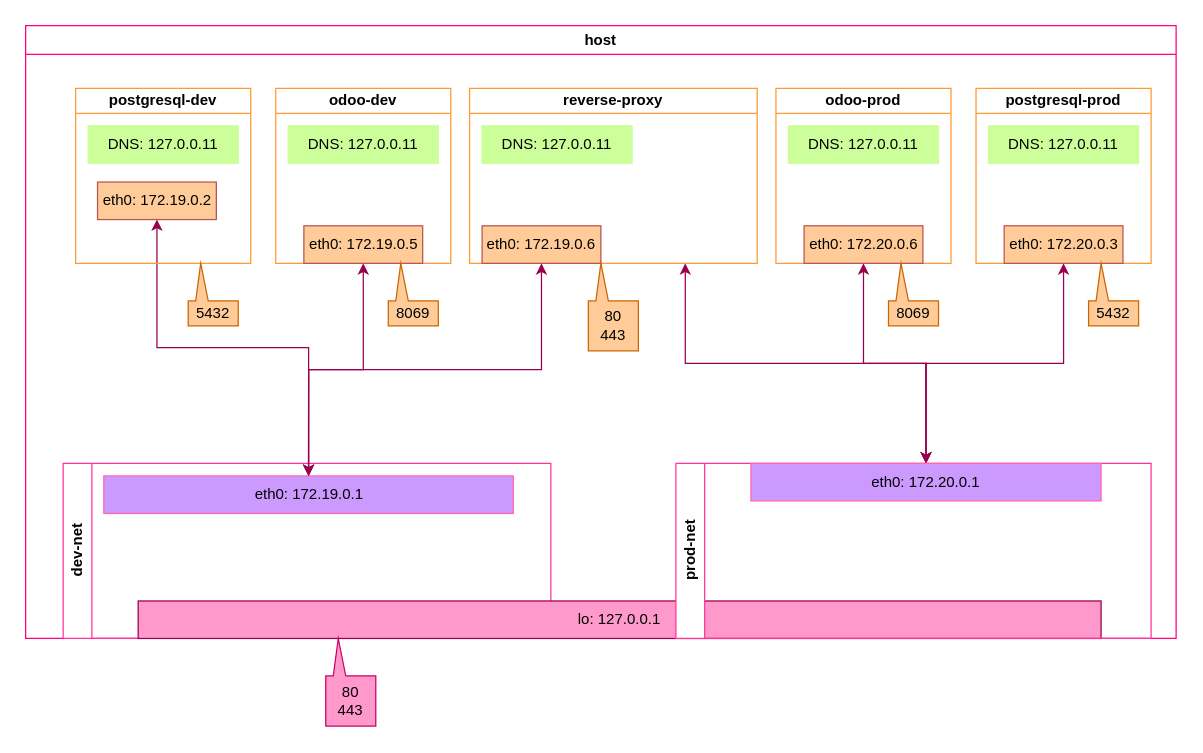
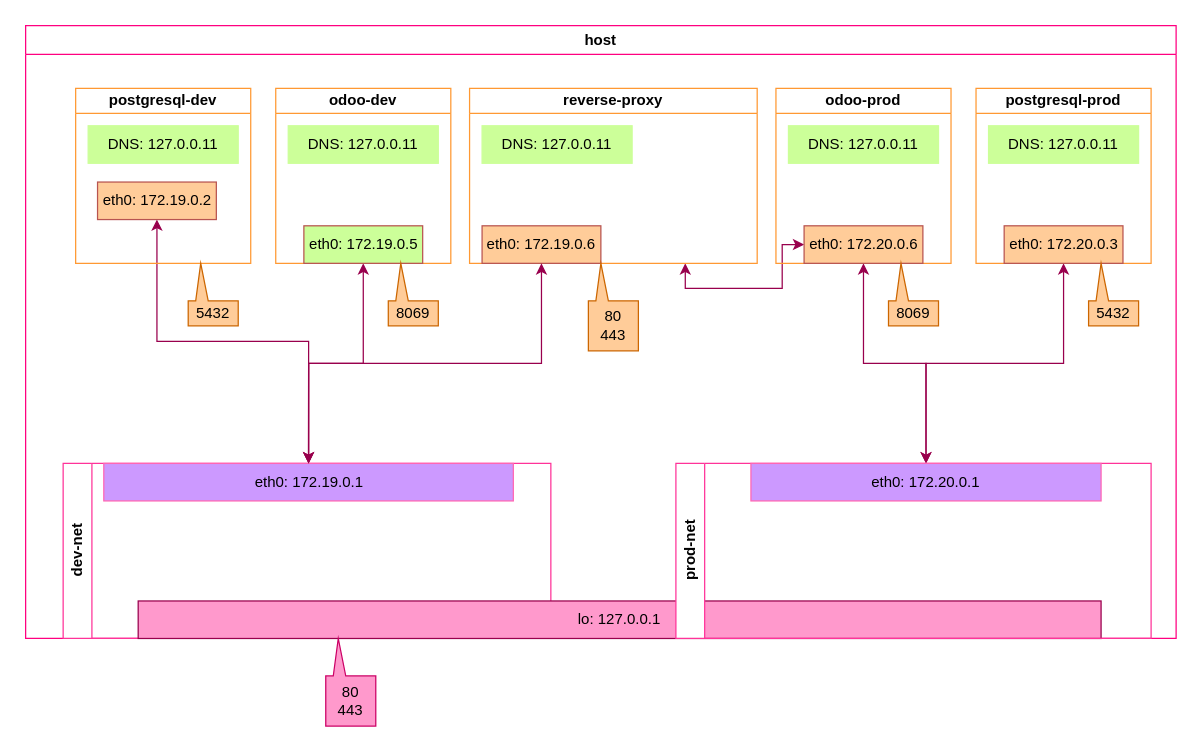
node "eth0: 172.19.0.5": fillcolor #ffcc99 -> #ccff99
edge "reverse-proxy" -- "eth0: 172.20.0.1": now "reverse-proxy" -- "eth0: 172.20.0.6"
node "eth0: 172.19.0.1": moved (308, 494) -> (308, 482)
